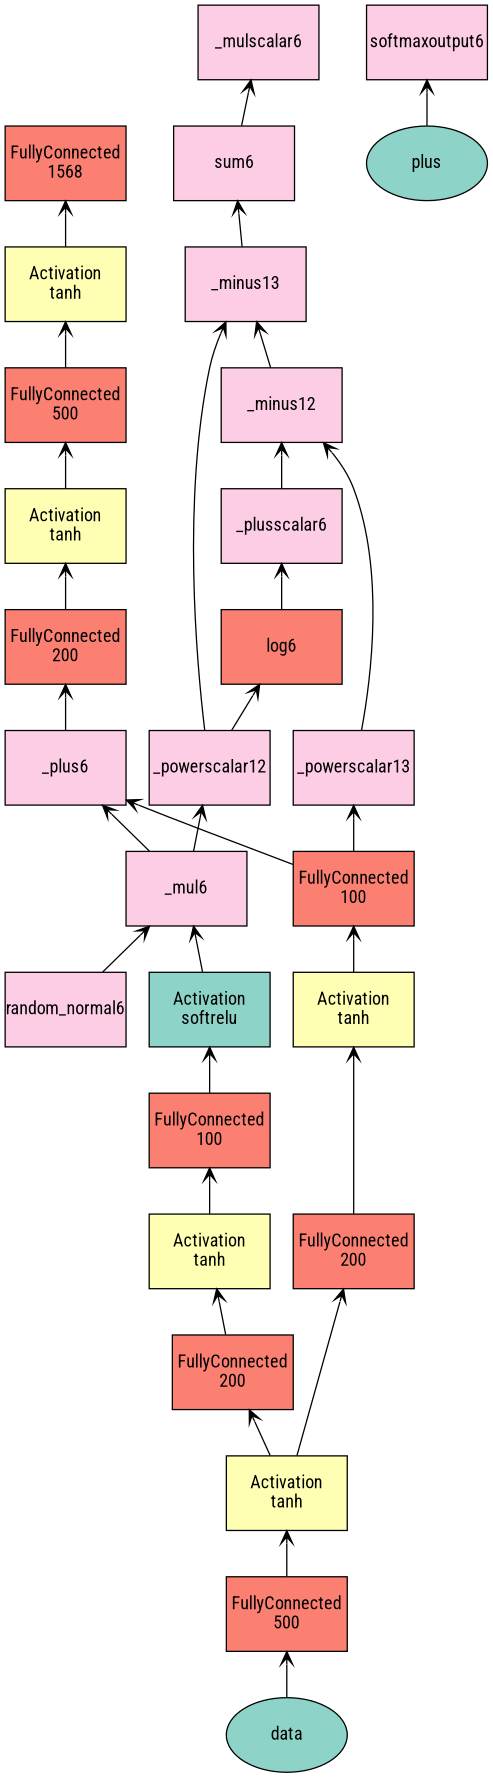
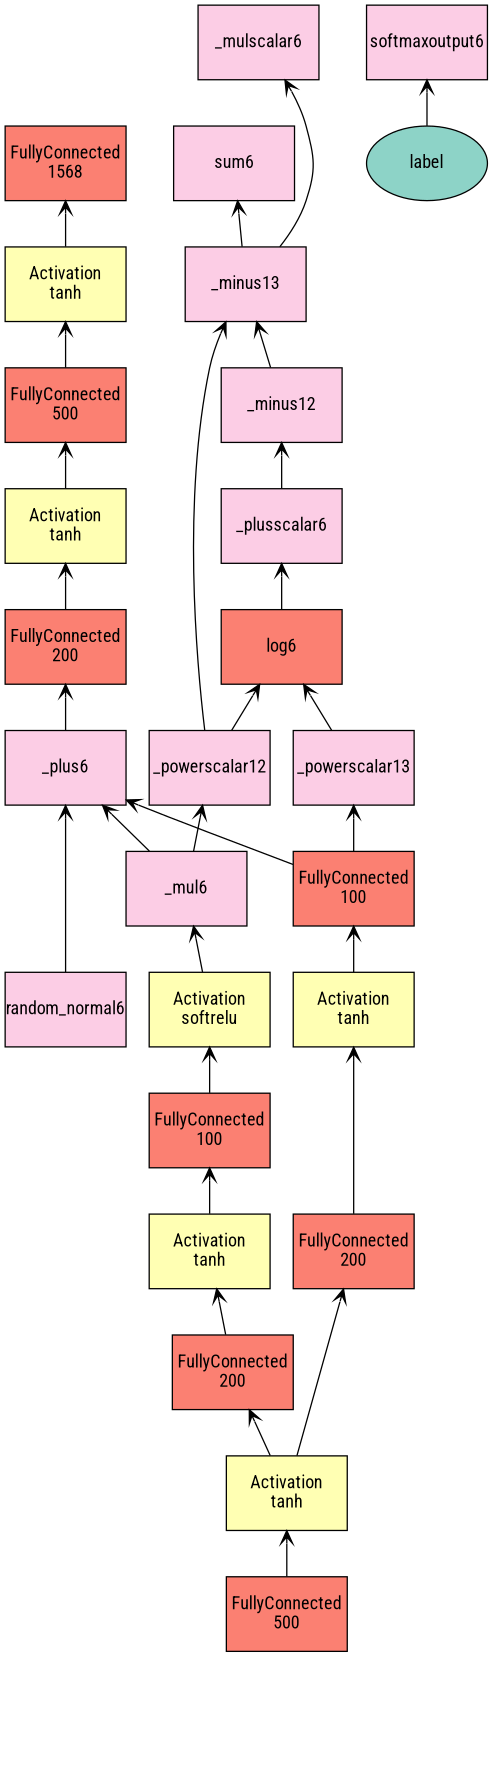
edge "sum6" -> "_mulscalar6": now "_minus13" -> "_mulscalar6"
node "plus": label "plus" -> "label"
edge "_powerscalar13" -> "_minus12": now "_powerscalar13" -> "log6"
edge "random_normal6" -> "_mul6": now "random_normal6" -> "_plus6"
node "Activation softrelu": fillcolor #8dd3c7 -> #ffffb3
node "data": removed
